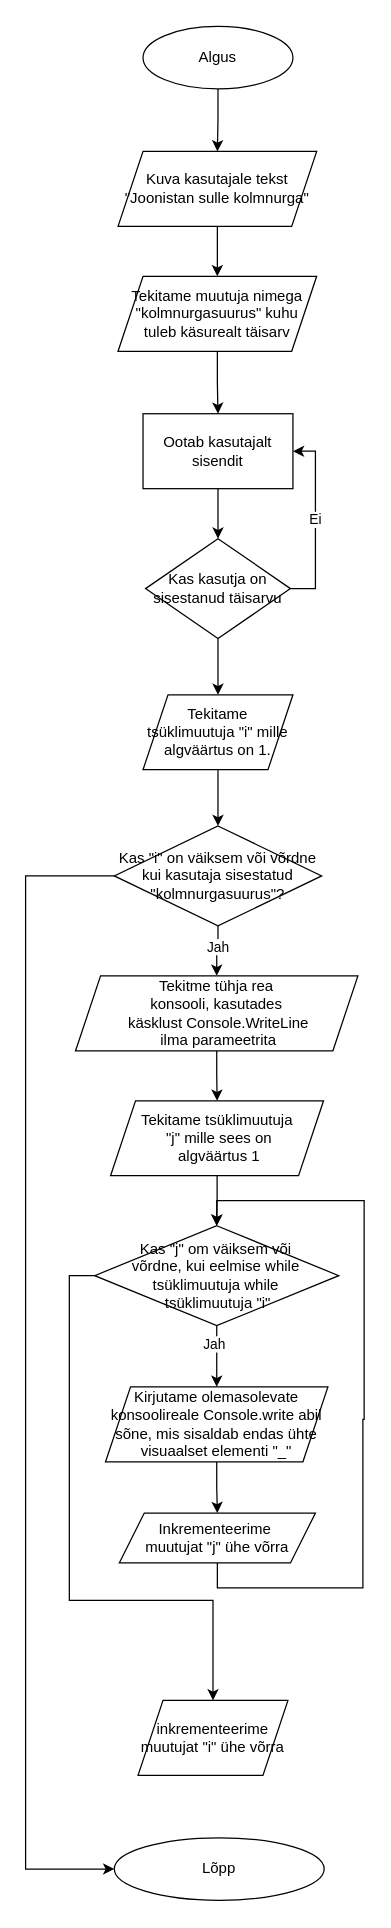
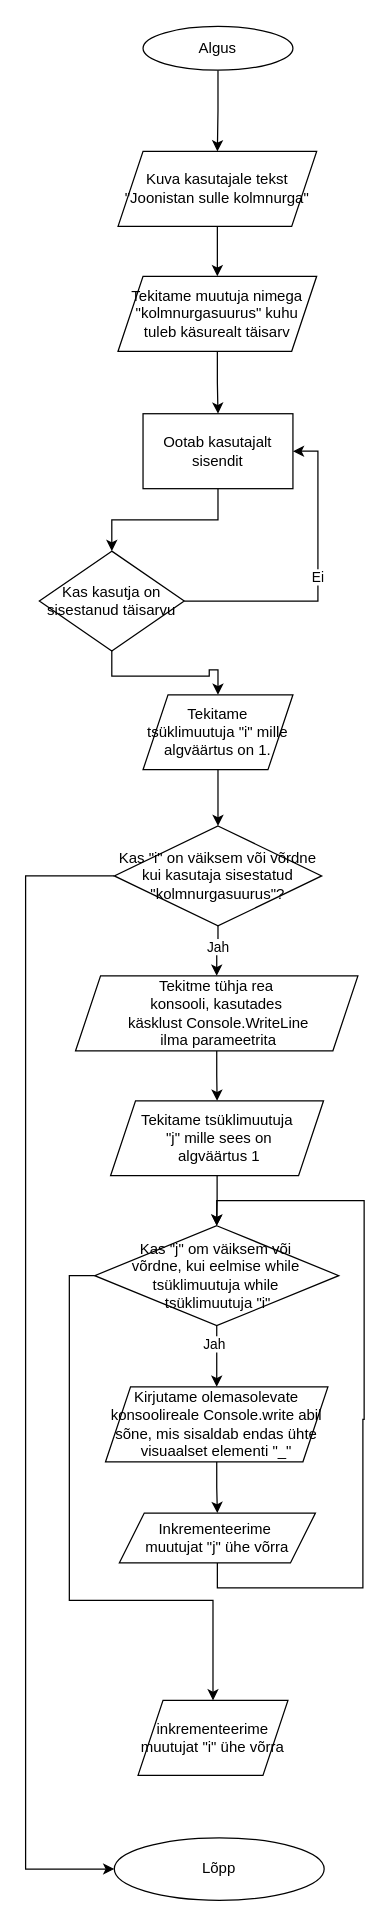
node "Algus": size 150x63 -> 150x44
node "Kas kasutja on sisestanud täisarvu": moved (218, 588) -> (112, 601)
